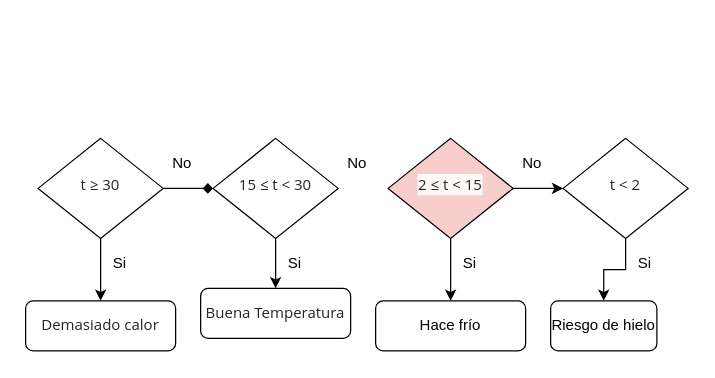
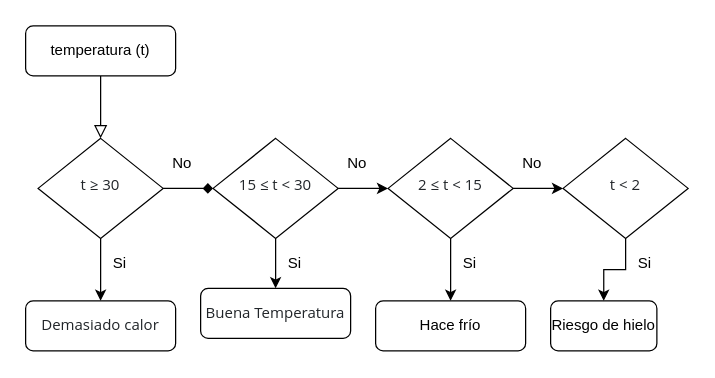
node "temperatura (t)": added
edge "temperatura (t)" -> "t ≥ 30": added
edge "15 ≤ t < 30" -> "2 ≤ t < 15": added
node "2 ≤ t < 15": fillcolor #f8cecc -> #ffffff
